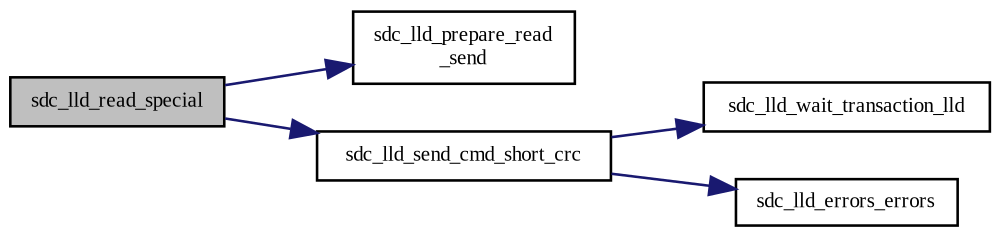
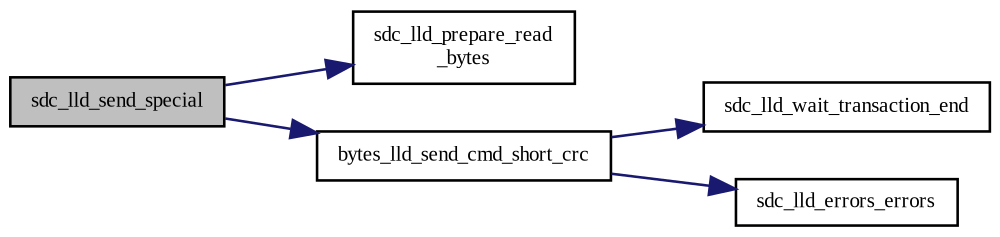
node "sdc_lld_prepare_read _send": label "sdc_lld_prepare_read _send" -> "sdc_lld_prepare_read _bytes"
node "sdc_lld_read_special": label "sdc_lld_read_special" -> "sdc_lld_send_special"
node "sdc_lld_wait_transaction_lld": label "sdc_lld_wait_transaction_lld" -> "sdc_lld_wait_transaction_end"
node "sdc_lld_send_cmd_short_crc": label "sdc_lld_send_cmd_short_crc" -> "bytes_lld_send_cmd_short_crc"
